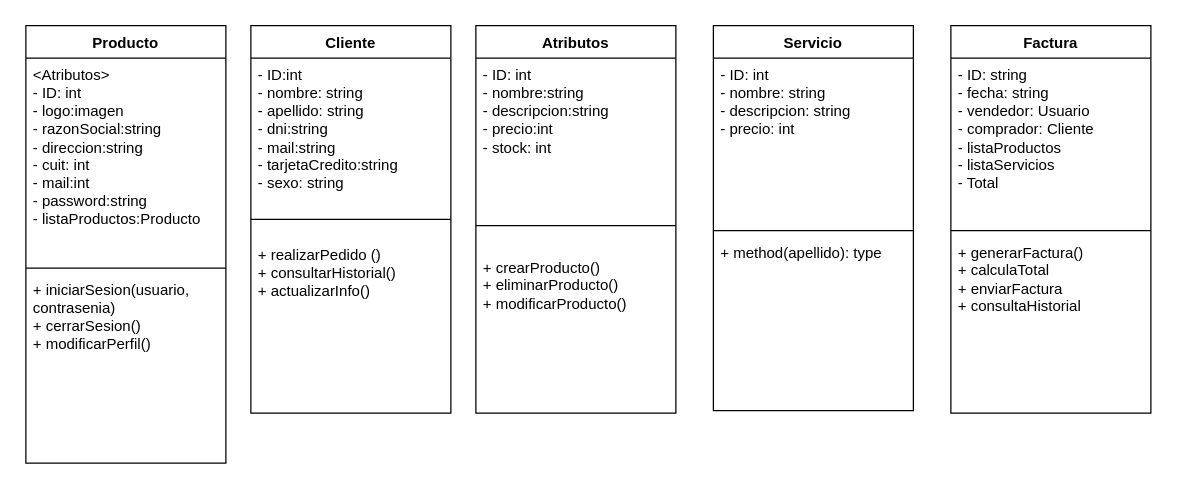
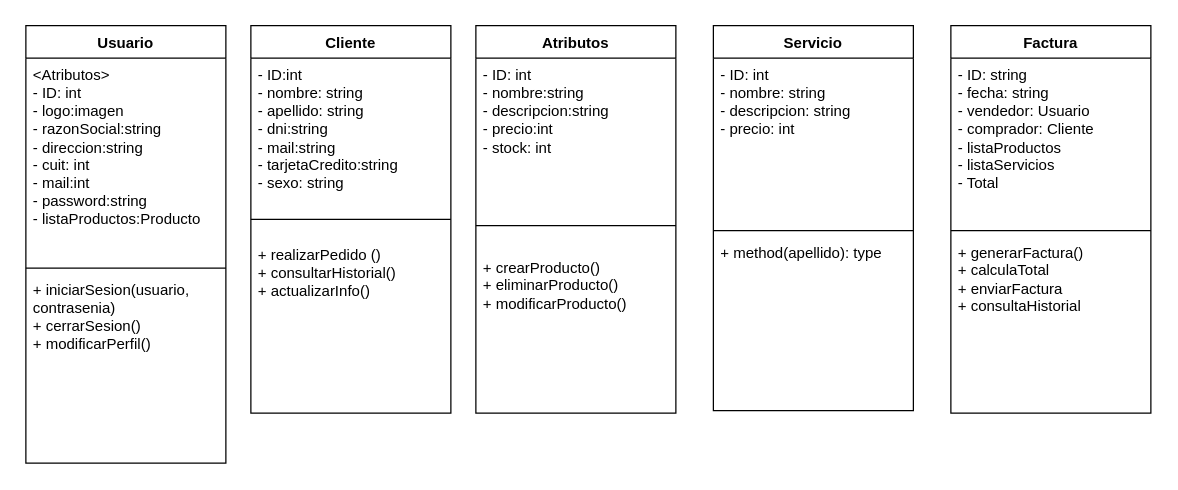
node "Producto": label "Producto" -> "Usuario"
